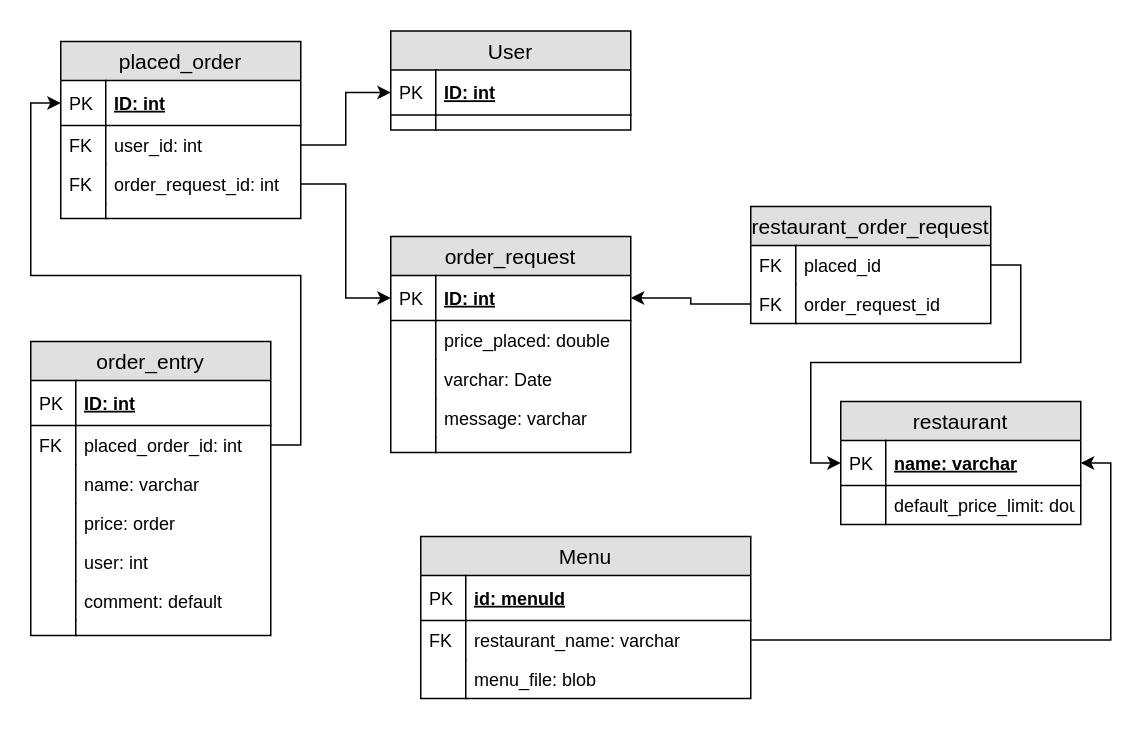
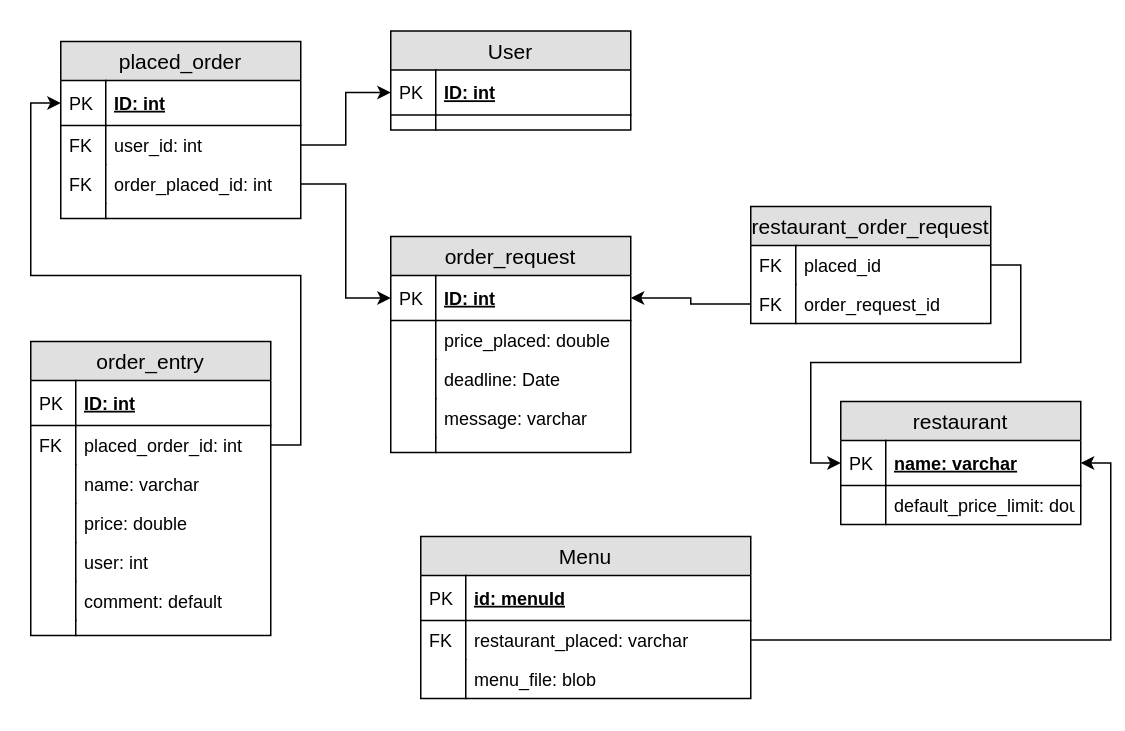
node "order_request_id: int": label "order_request_id: int" -> "order_placed_id: int"
node "varchar: Date": label "varchar: Date" -> "deadline: Date"
node "price: order": label "price: order" -> "price: double"
node "restaurant_name: varchar": label "restaurant_name: varchar" -> "restaurant_placed: varchar"
